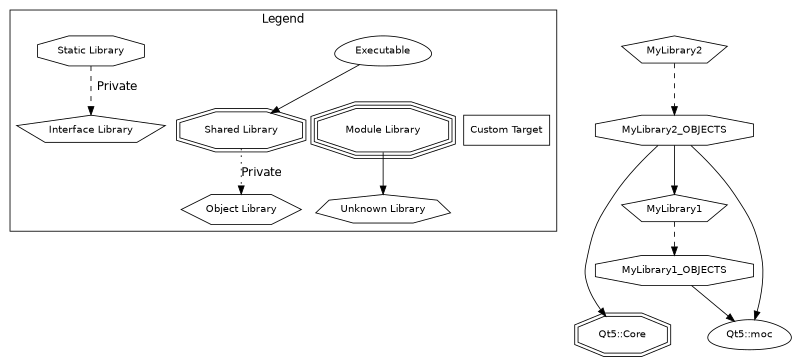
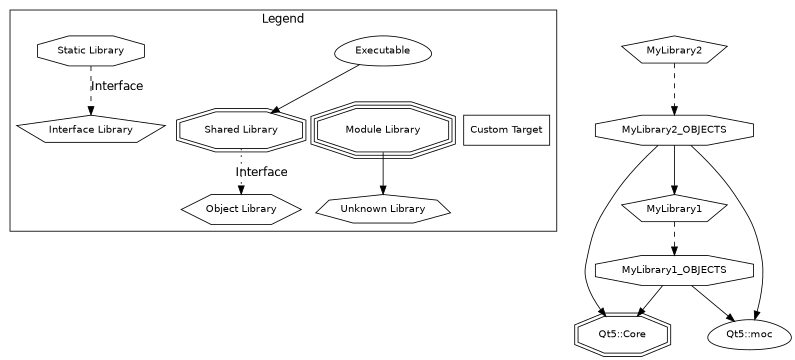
edge "Static Library" -> "Interface Library": label "Private" -> "Interface"
edge "Shared Library" -> "Object Library": label "Private" -> "Interface"
edge "MyLibrary1_OBJECTS" -> "Qt5::Core": added
